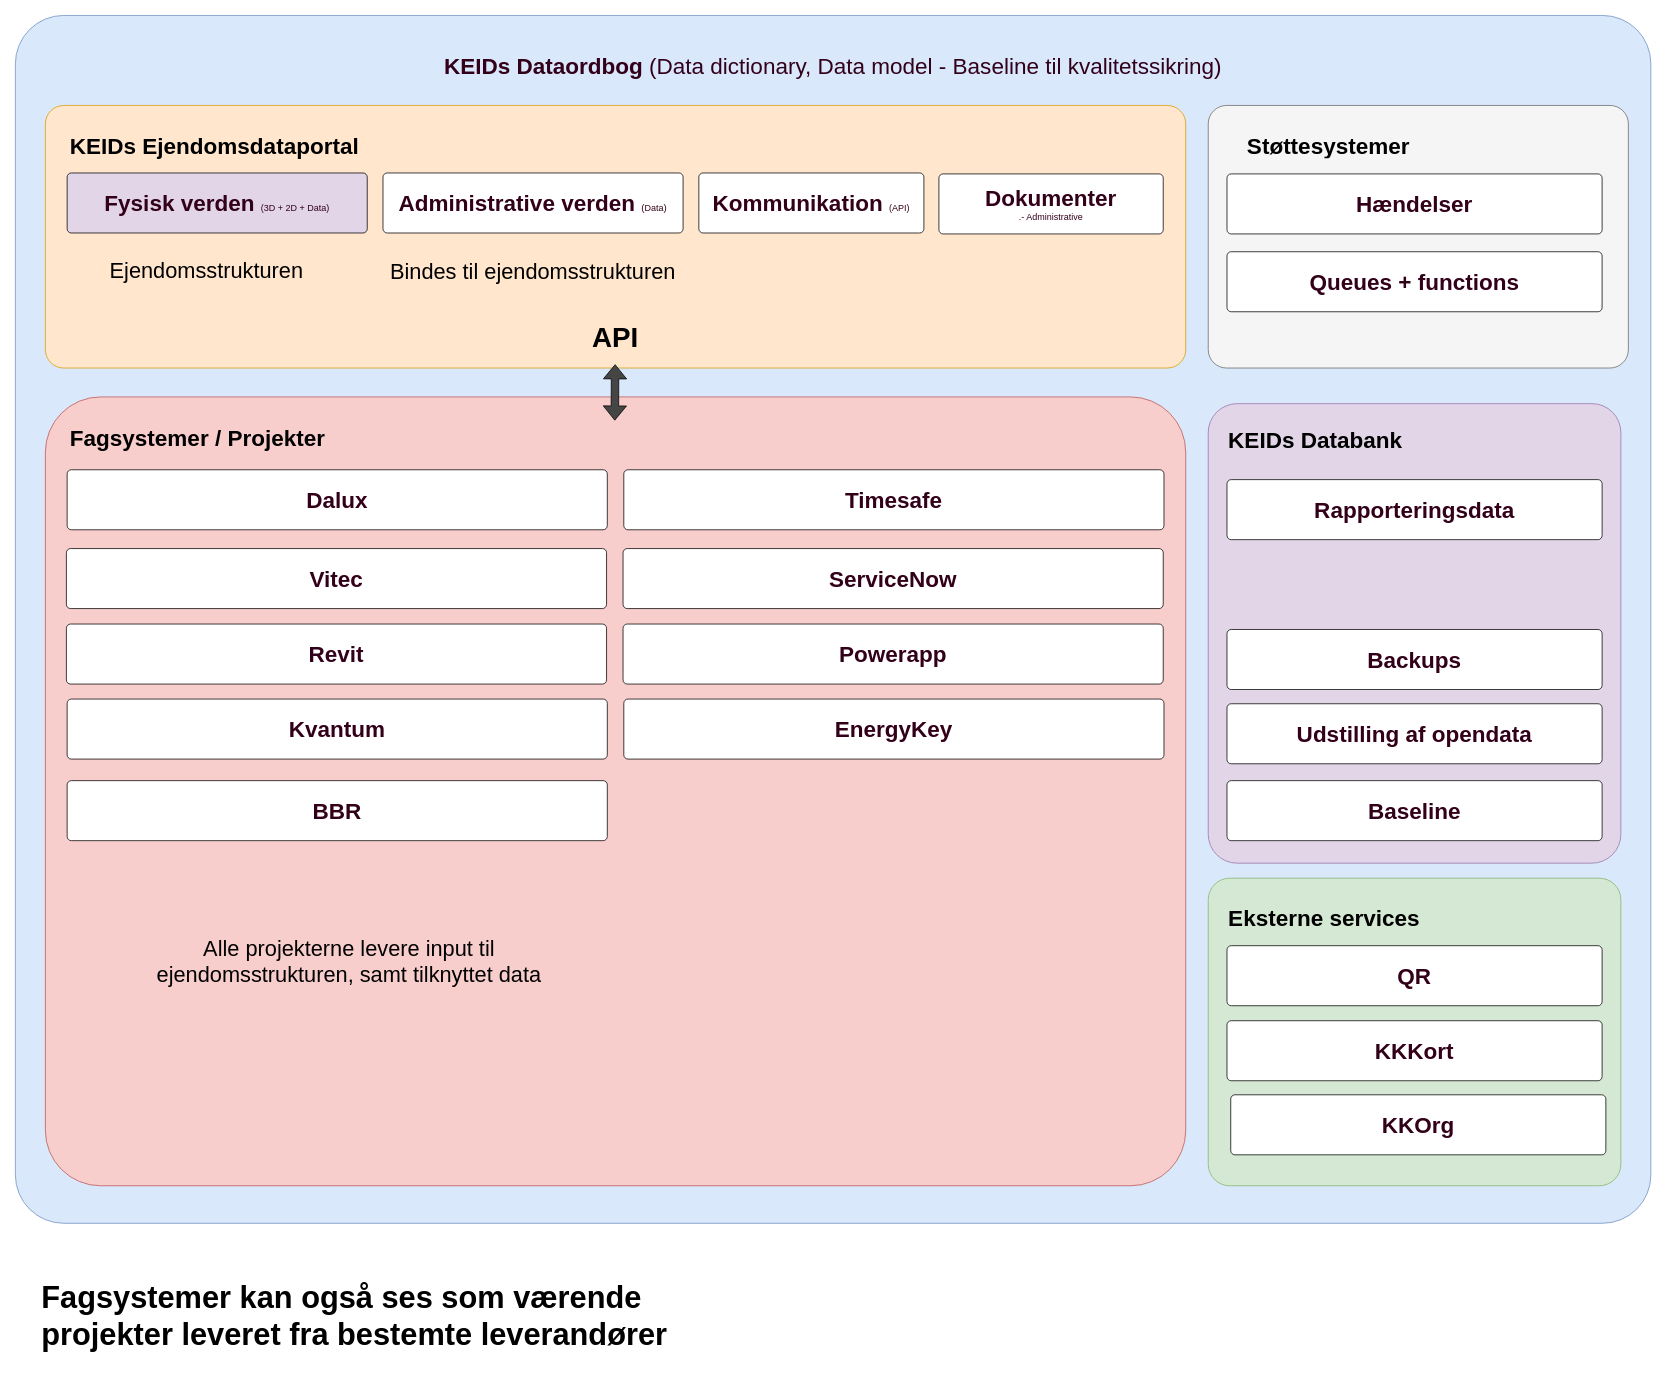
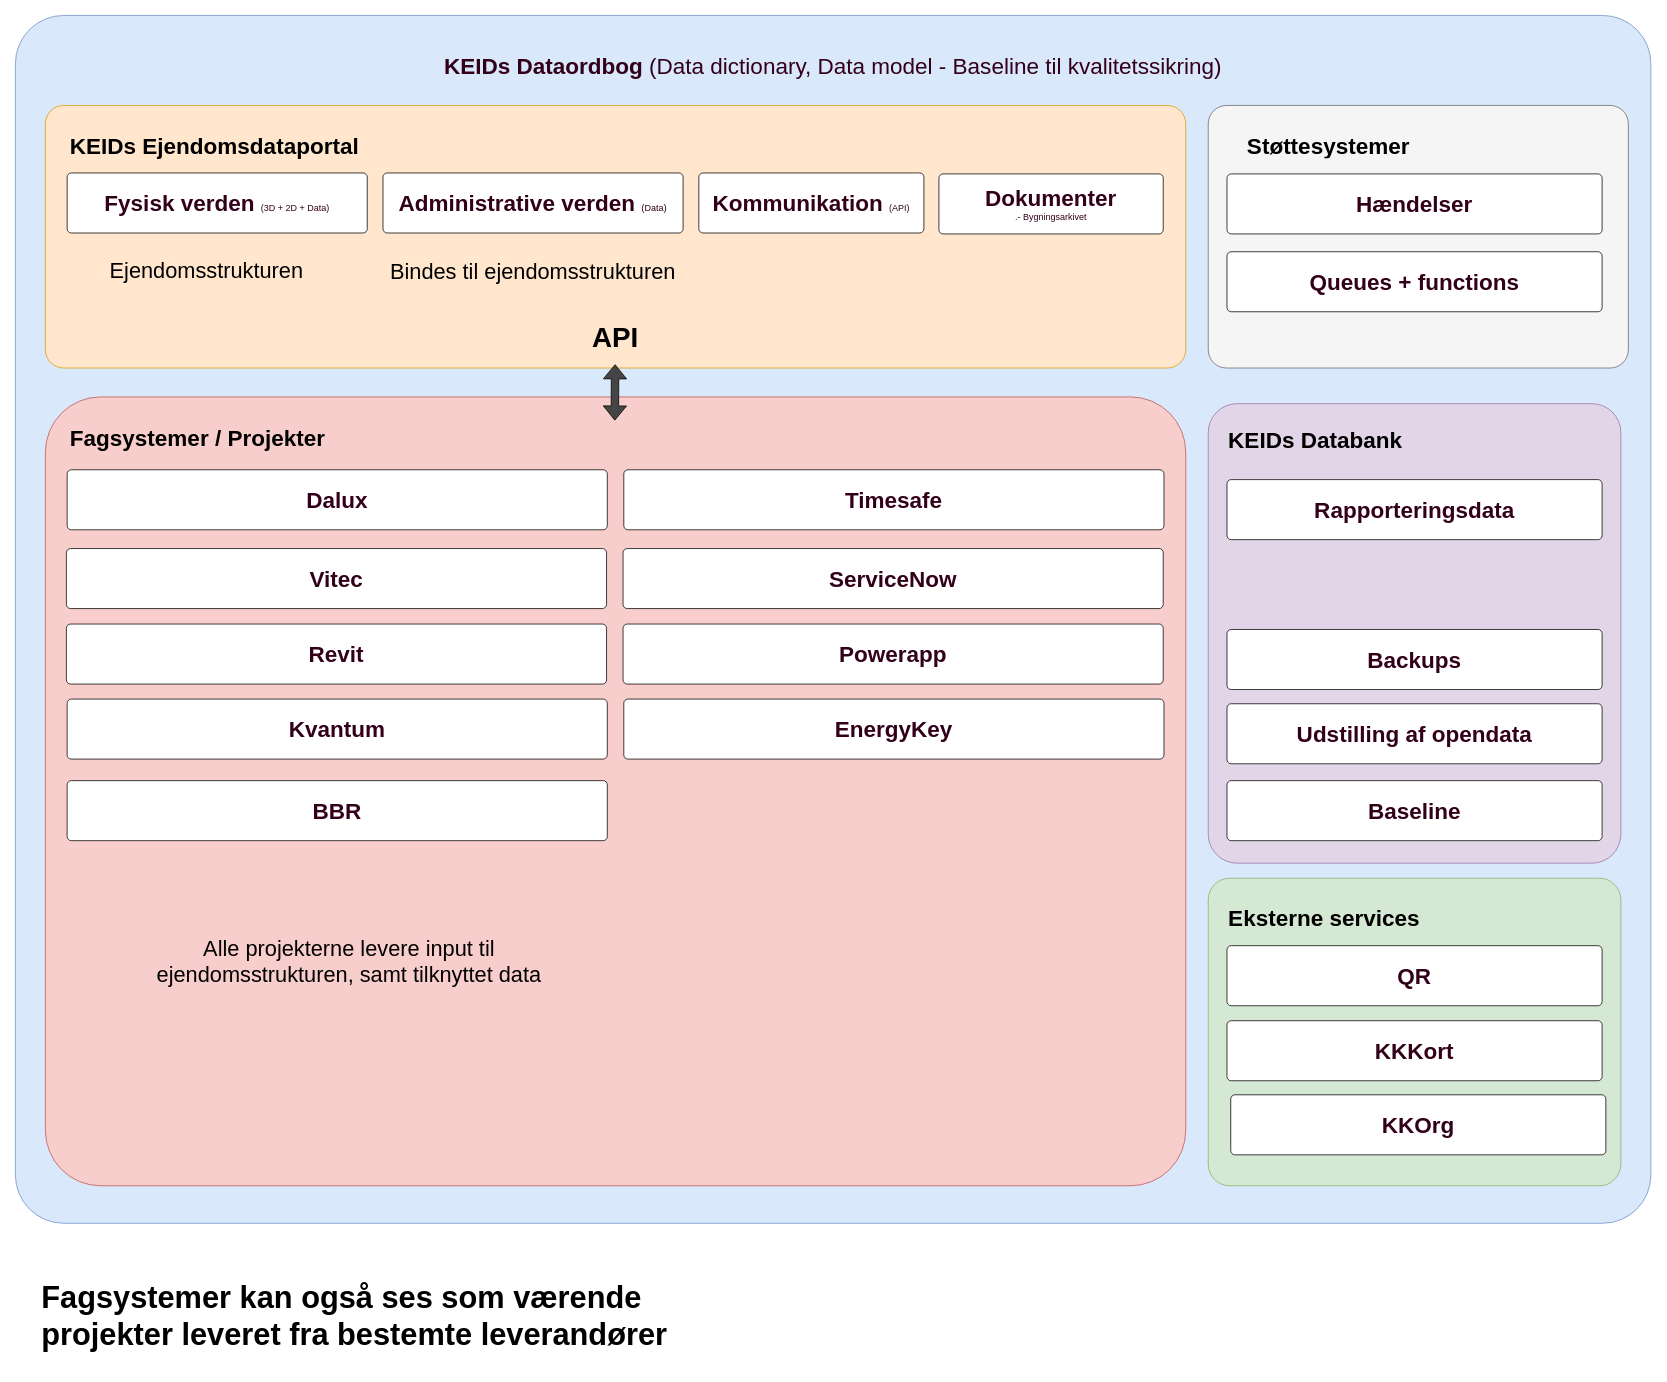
node "Fysisk verden (3D + 2D + Data)": fillcolor #e1d5e7 -> #ffffff
node "Dokumenter .- Administrative": label "Dokumenter .- Administrative" -> "Dokumenter .- Bygningsarkivet"
